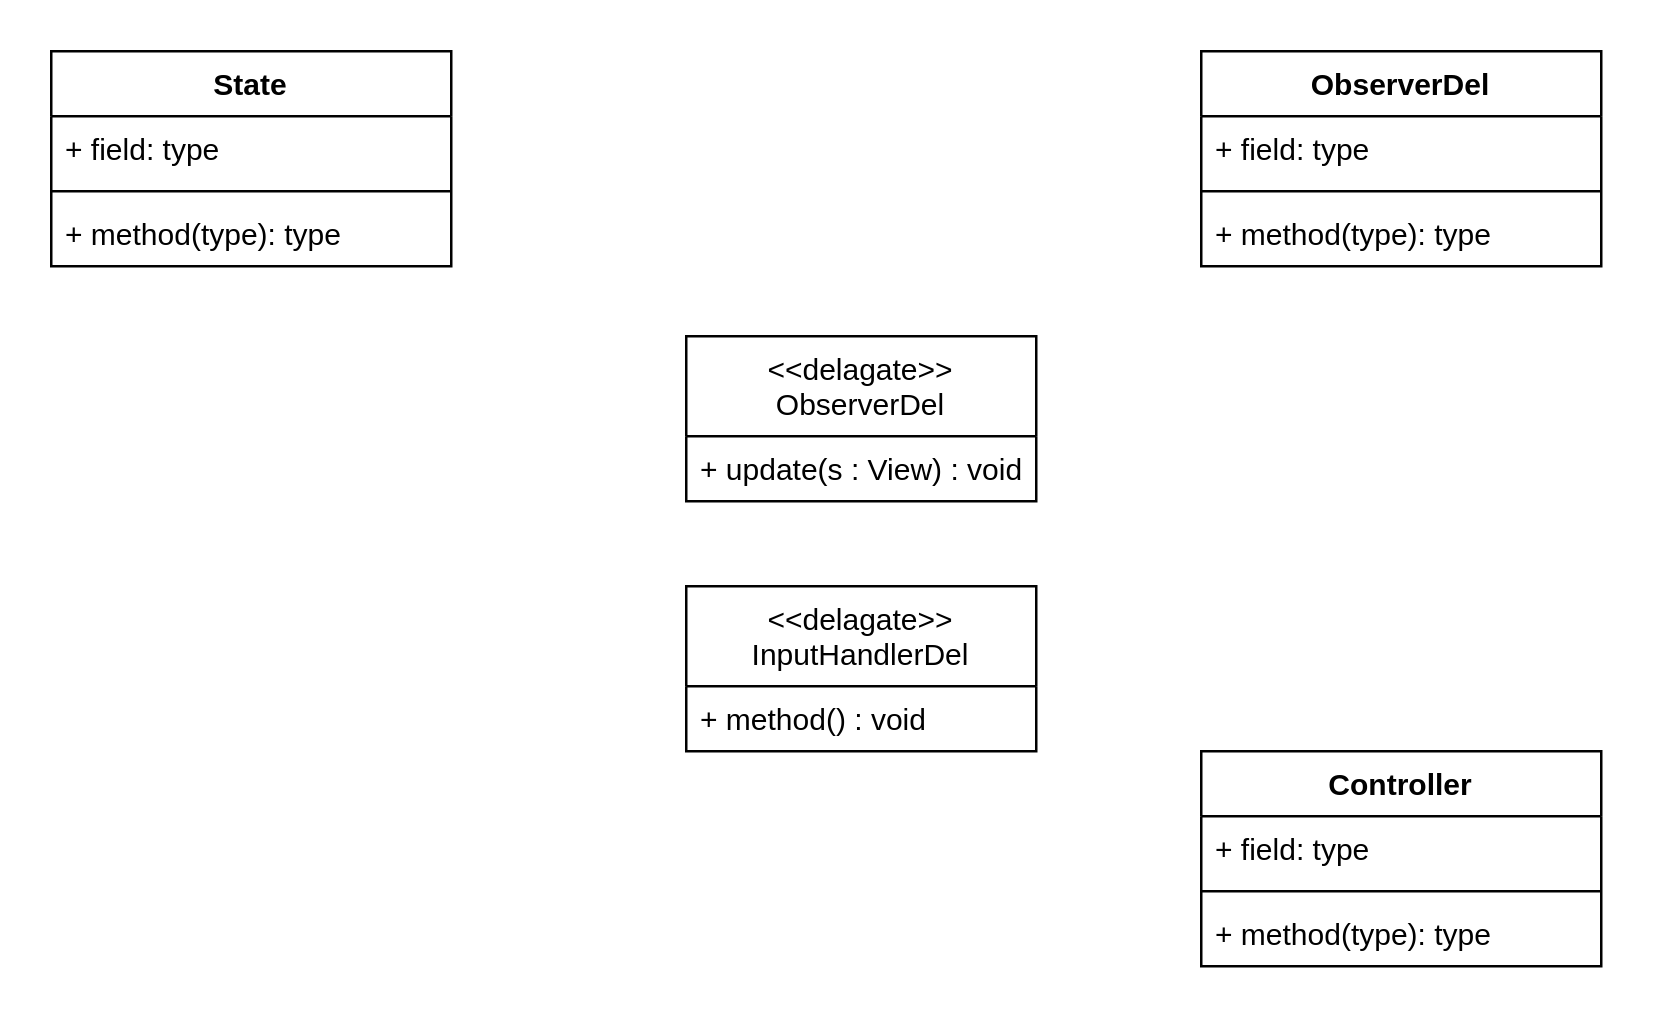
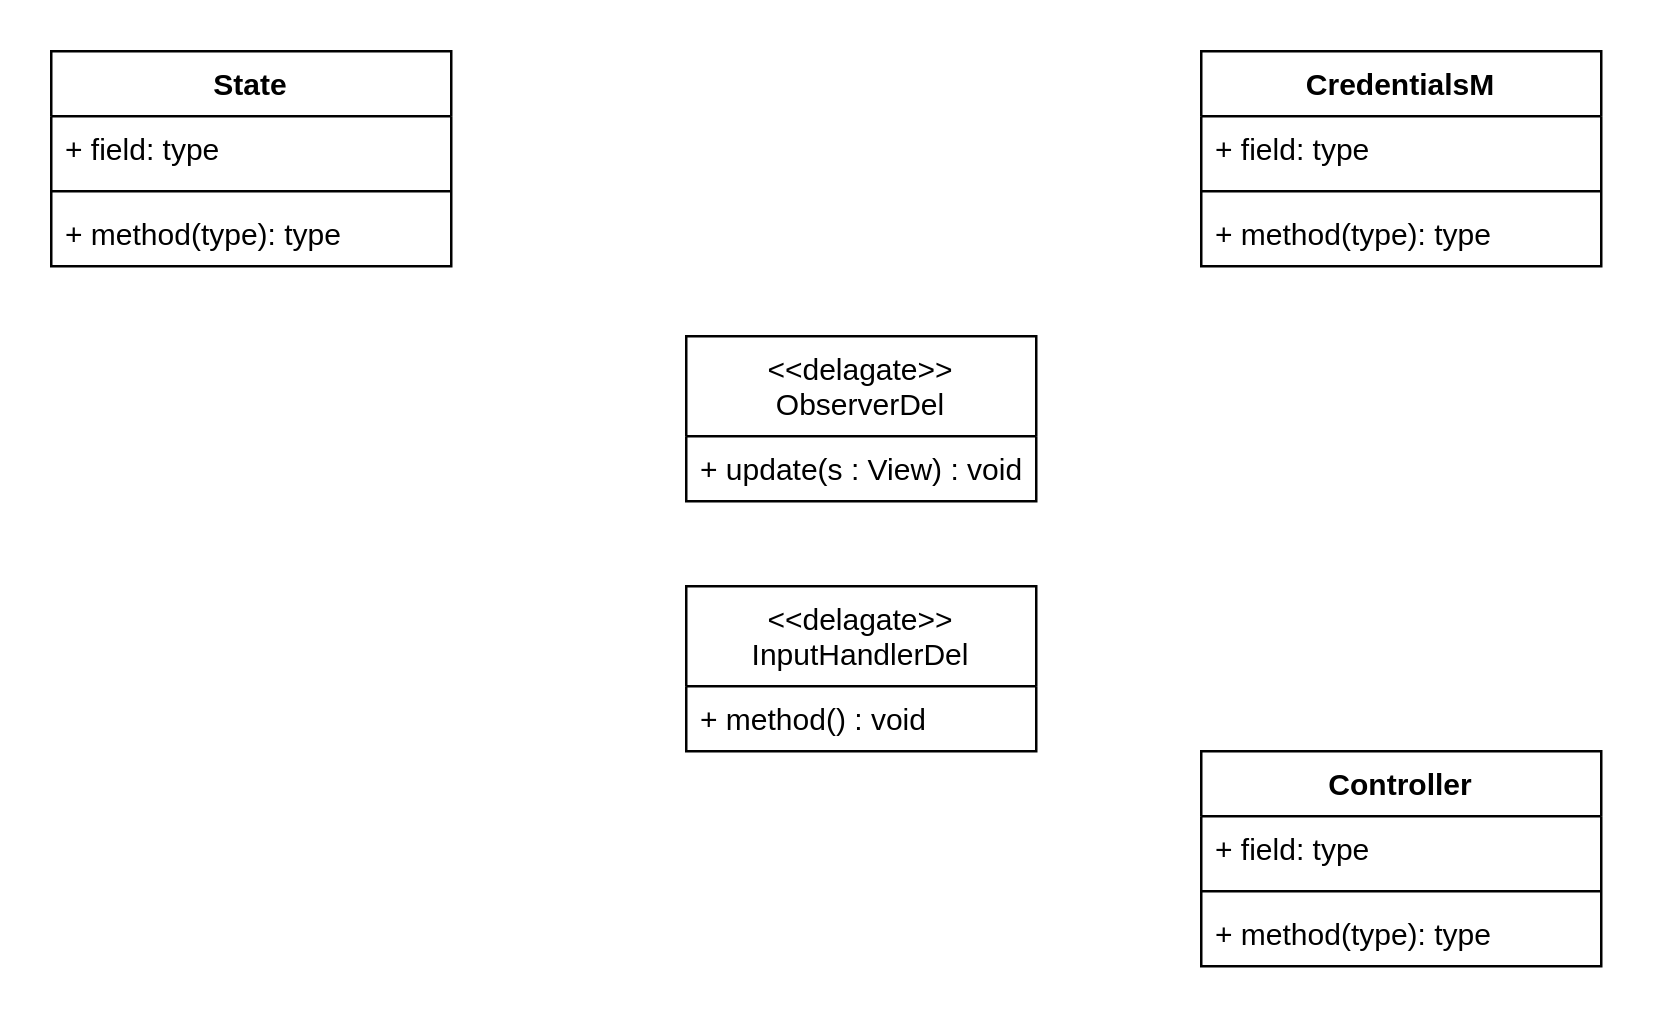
node "ObserverDel": label "ObserverDel" -> "CredentialsM"
